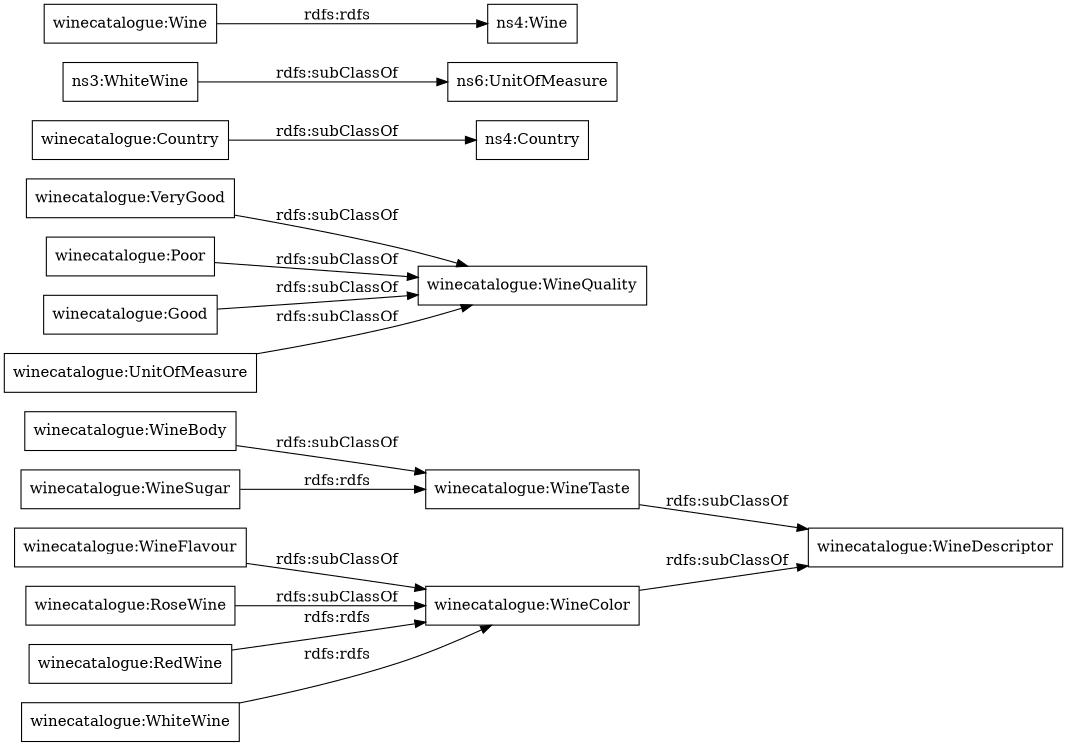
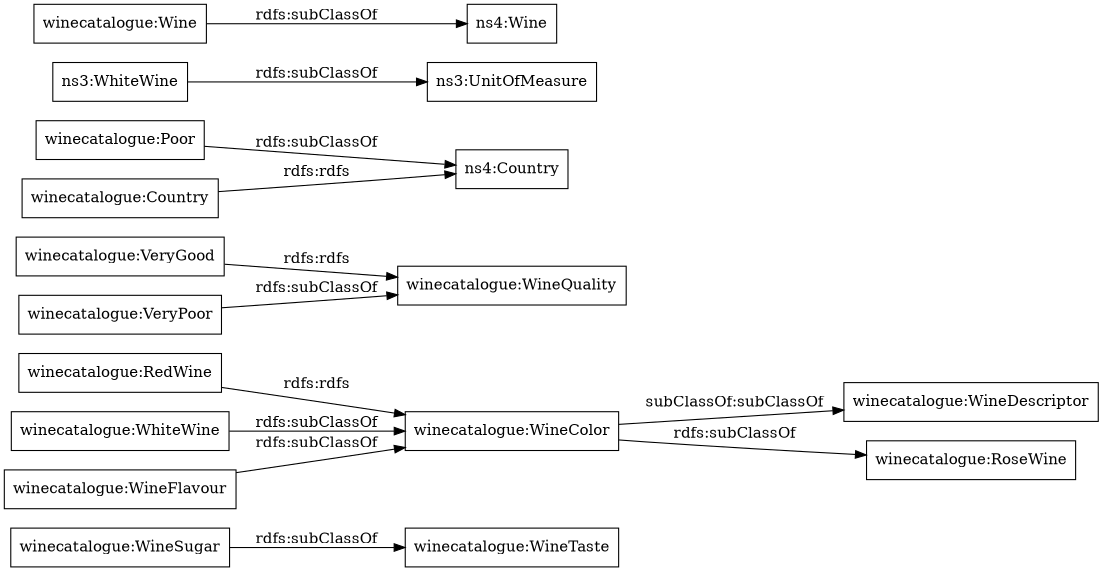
edge "winecatalogue:Wine" -> "ns4:Wine": label "rdfs:rdfs" -> "rdfs:subClassOf"
node "ns6:UnitOfMeasure": label "ns6:UnitOfMeasure" -> "ns3:UnitOfMeasure"
edge "winecatalogue:Country" -> "ns4:Country": label "rdfs:subClassOf" -> "rdfs:rdfs"
edge "winecatalogue:VeryGood" -> "winecatalogue:WineQuality": label "rdfs:subClassOf" -> "rdfs:rdfs"
edge "winecatalogue:Poor" -> "winecatalogue:WineQuality": now "winecatalogue:Poor" -> "ns4:Country"
node "winecatalogue:Good": removed
node "winecatalogue:UnitOfMeasure": label "winecatalogue:UnitOfMeasure" -> "winecatalogue:VeryPoor"
node "winecatalogue:WineBody": removed
edge "winecatalogue:WineSugar" -> "winecatalogue:WineTaste": label "rdfs:rdfs" -> "rdfs:subClassOf"
edge "winecatalogue:WineTaste" -> "winecatalogue:WineDescriptor": removed, label "rdfs:subClassOf"
edge "winecatalogue:WineColor" -> "winecatalogue:WineDescriptor": label "rdfs:subClassOf" -> "subClassOf:subClassOf"
edge "winecatalogue:RoseWine" -> "winecatalogue:WineColor": reversed
edge "winecatalogue:WhiteWine" -> "winecatalogue:WineColor": label "rdfs:rdfs" -> "rdfs:subClassOf"
